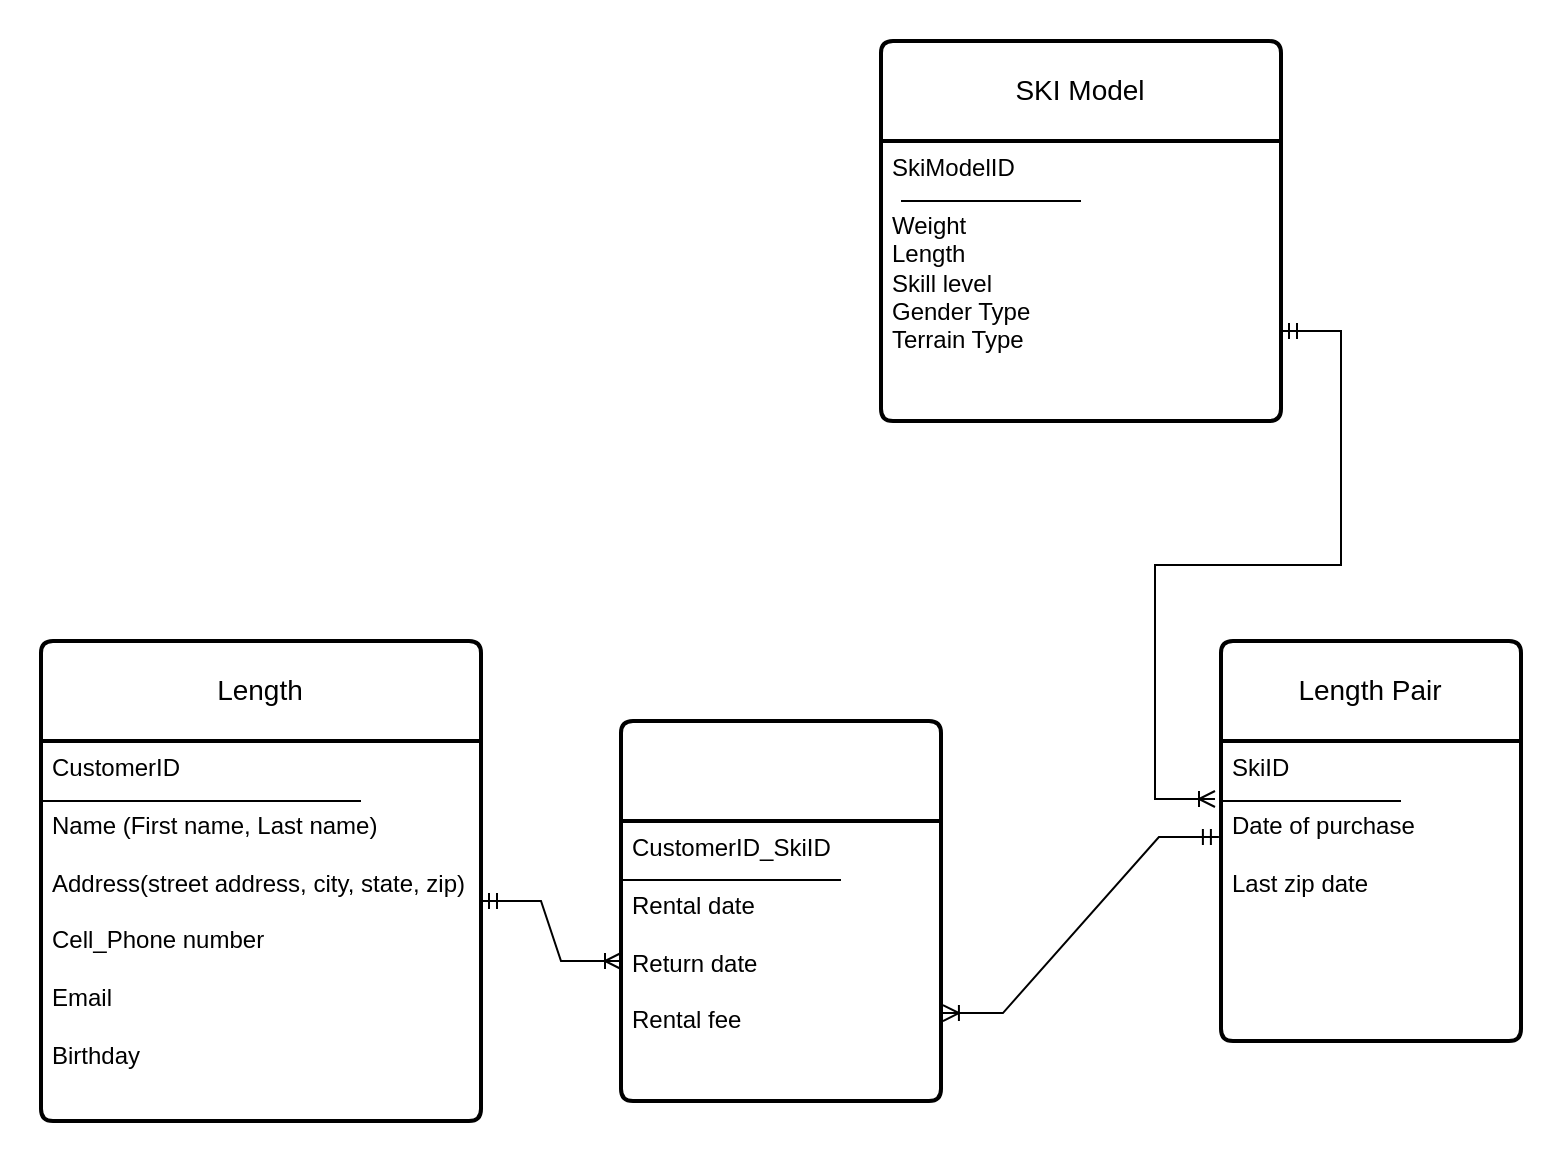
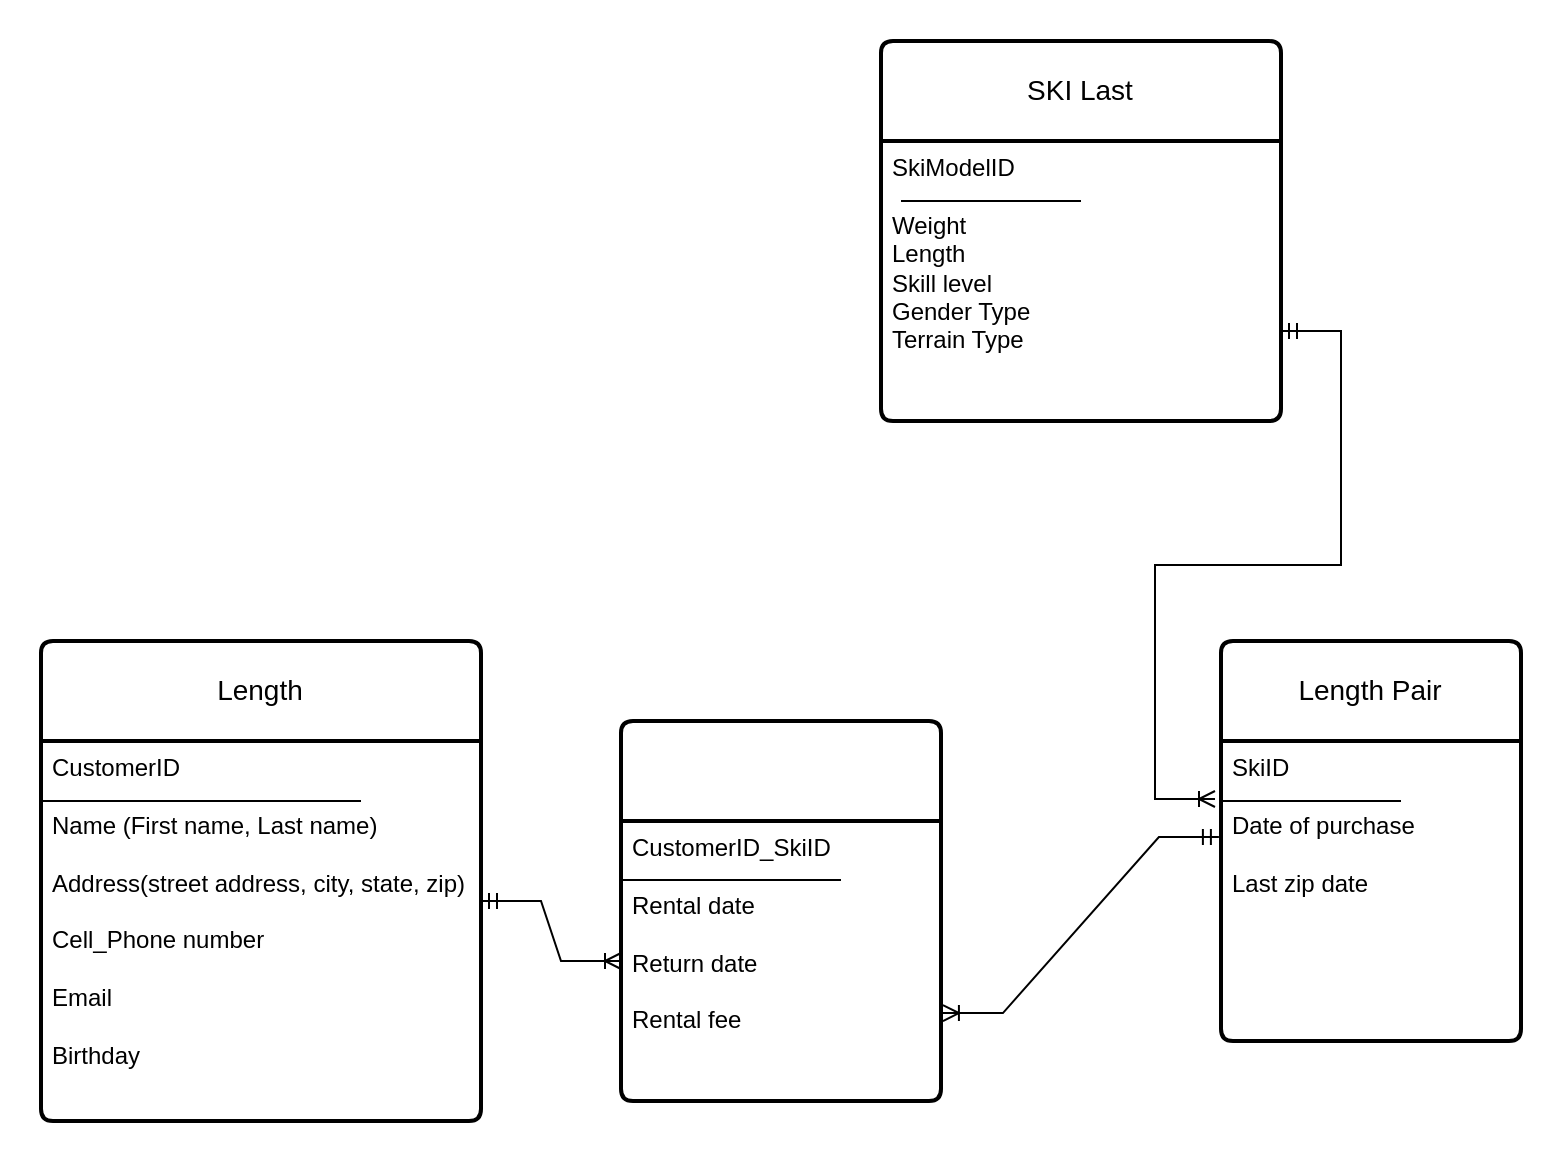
node "SKI Model": label "SKI Model" -> "SKI Last"
